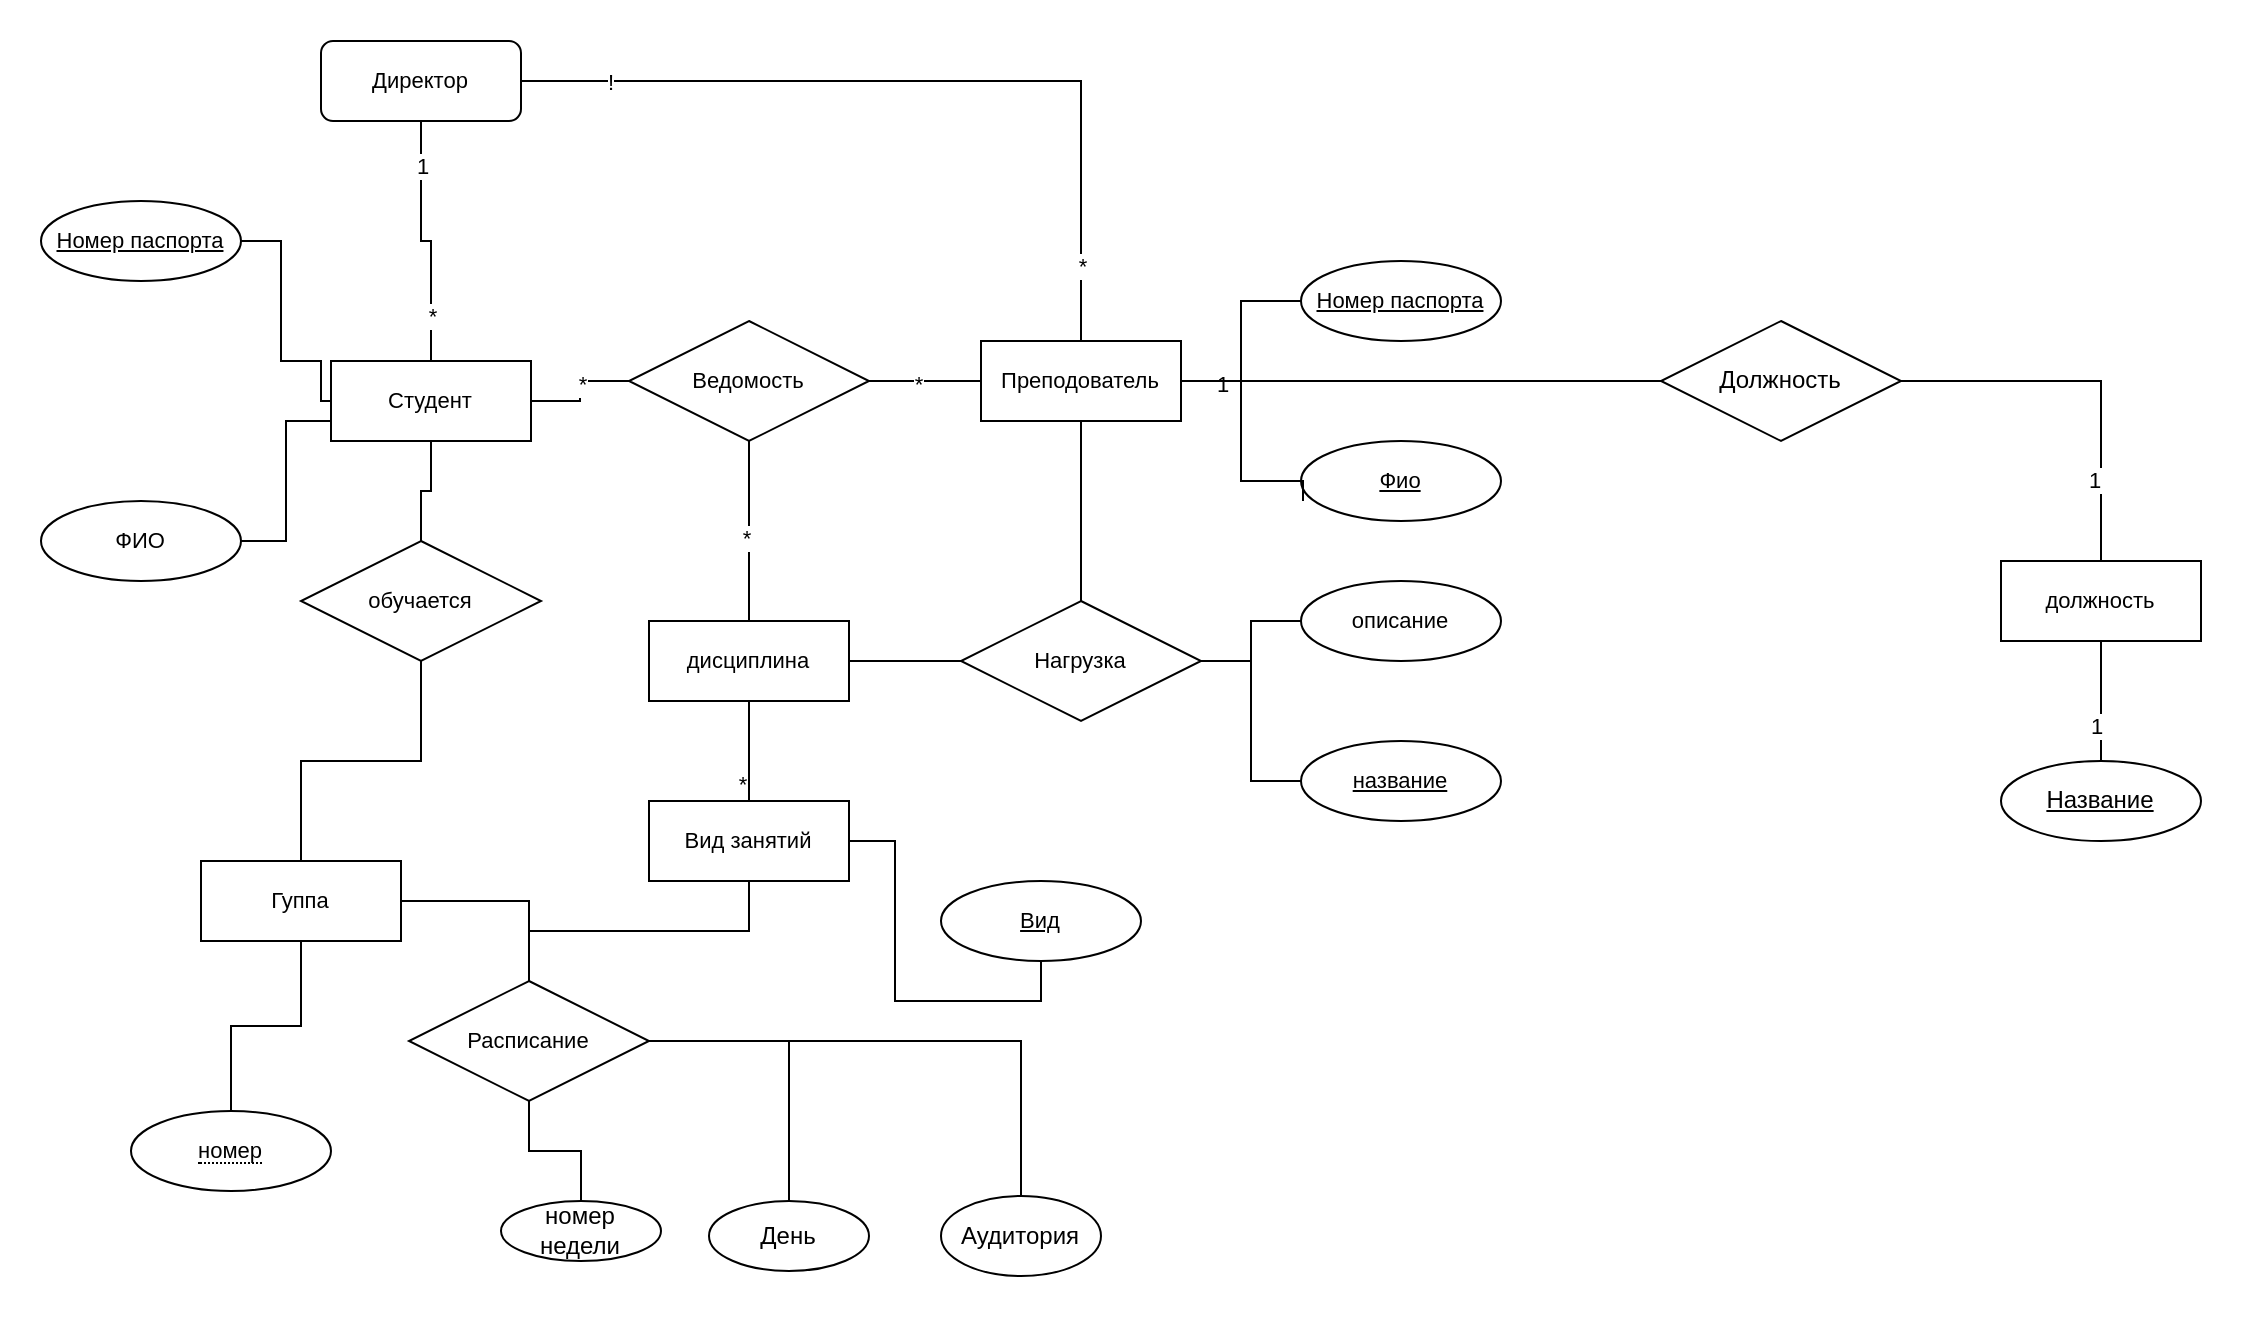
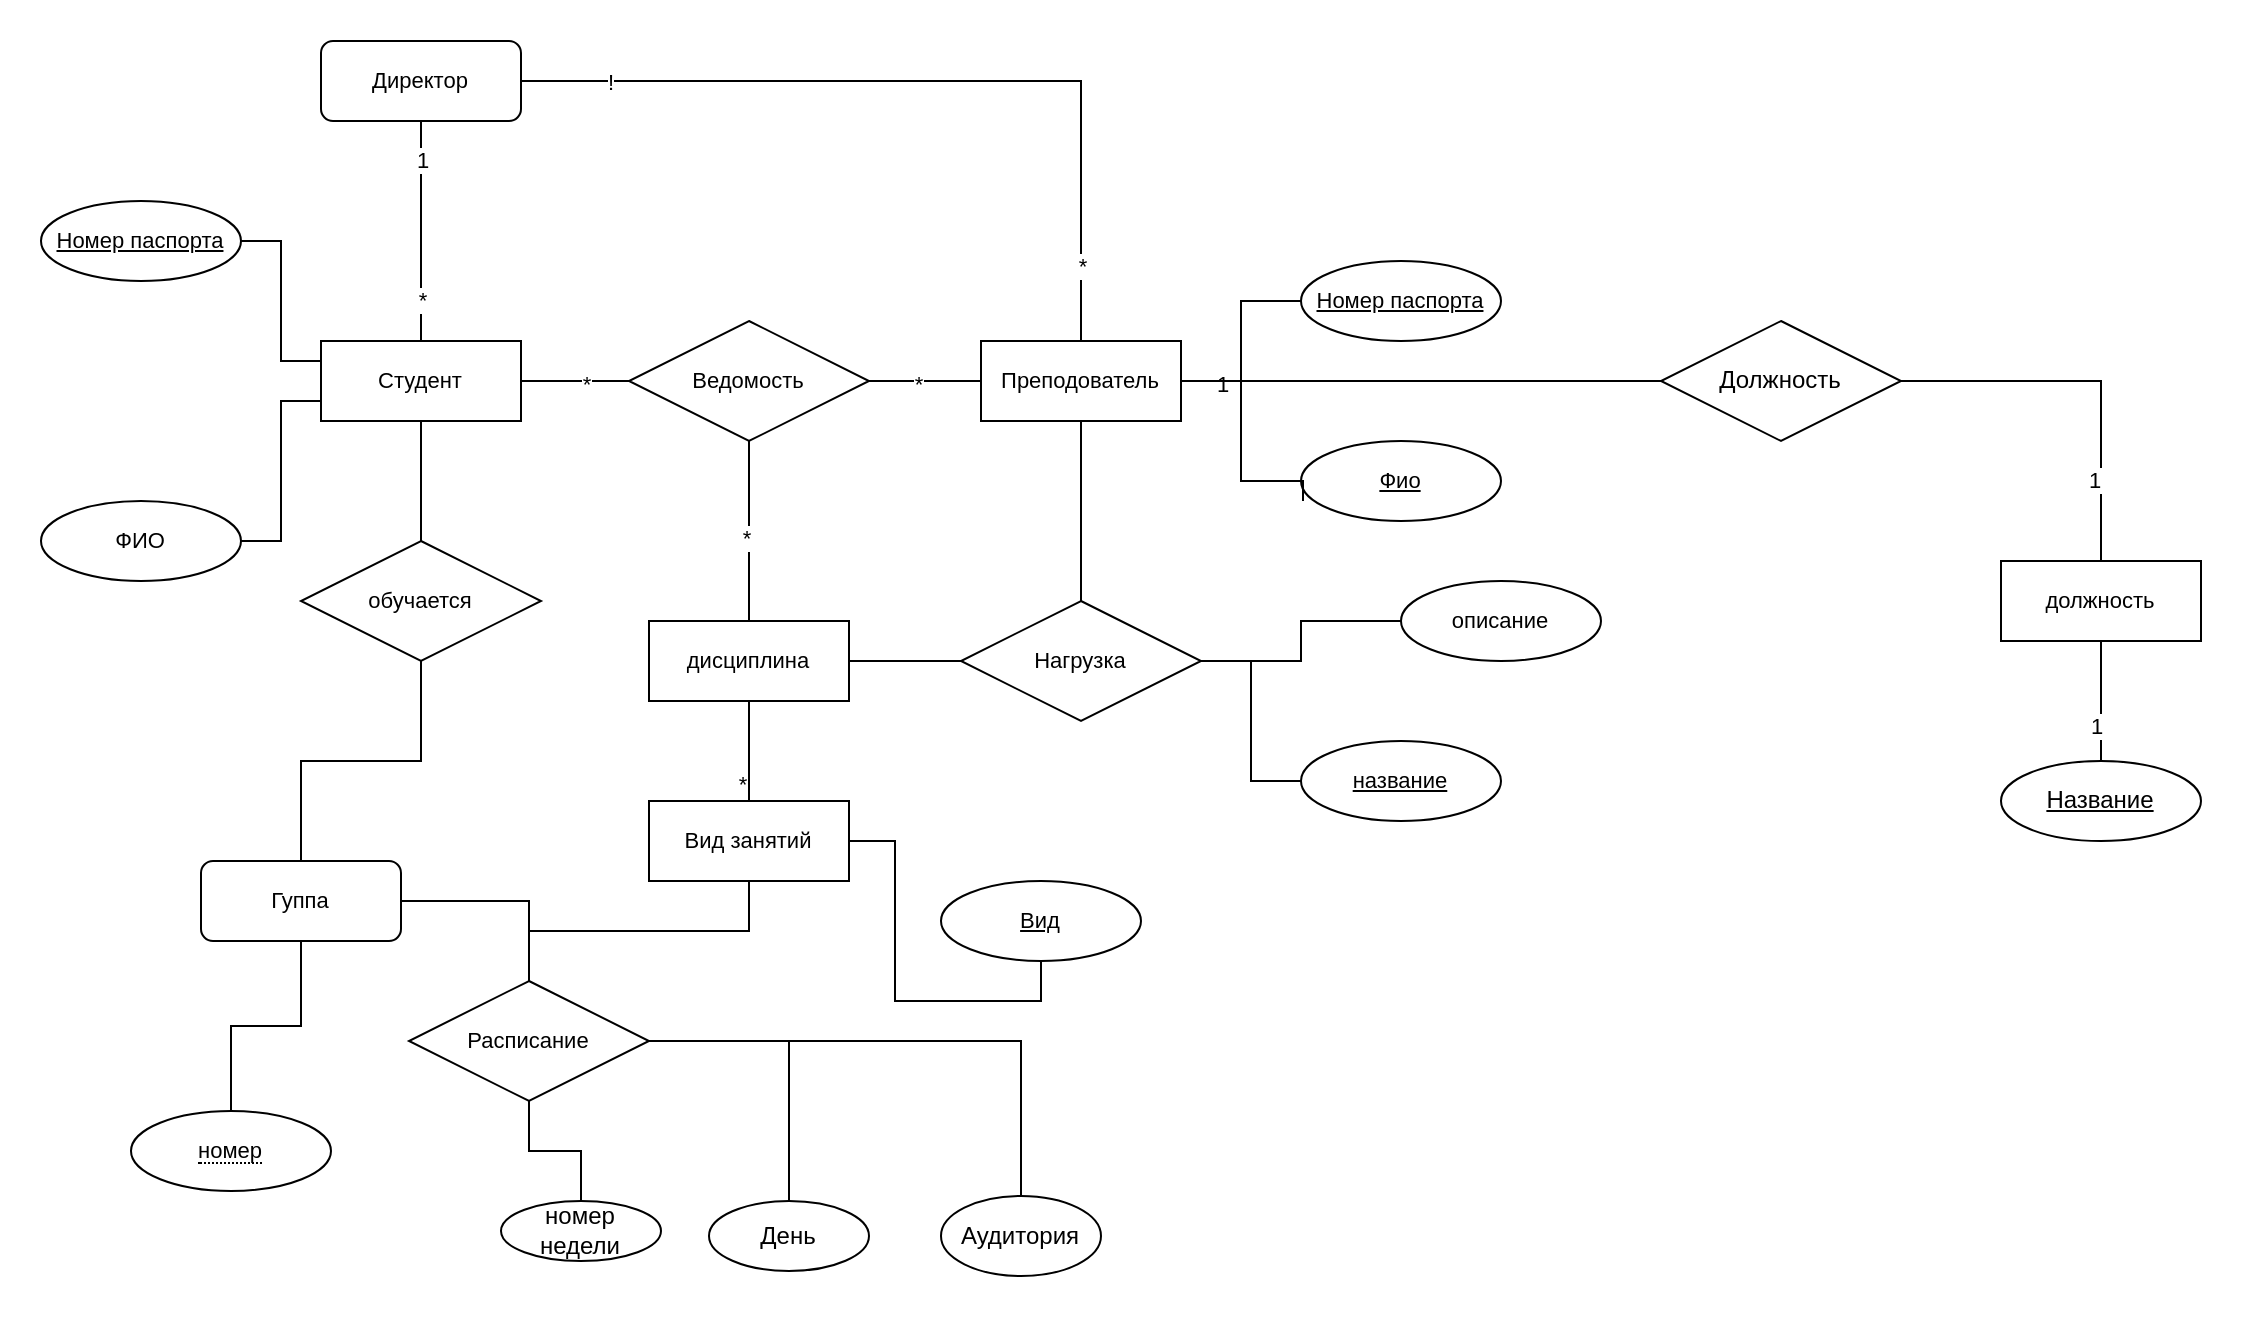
node "Студент": moved (431, 401) -> (421, 381)
node "описание": moved (1401, 621) -> (1501, 621)
node "Гуппа": shape rectangle -> rounded rectangle
